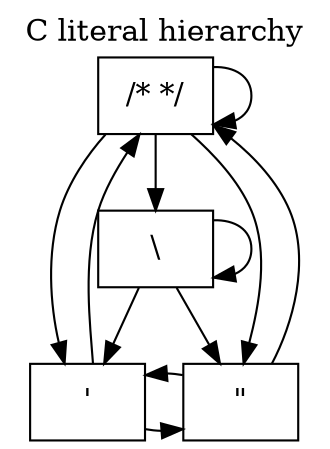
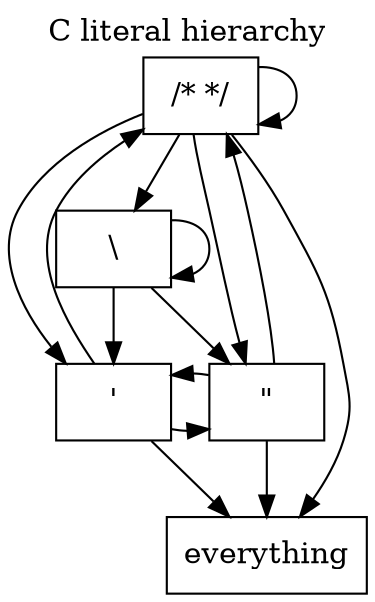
node "everything": added
